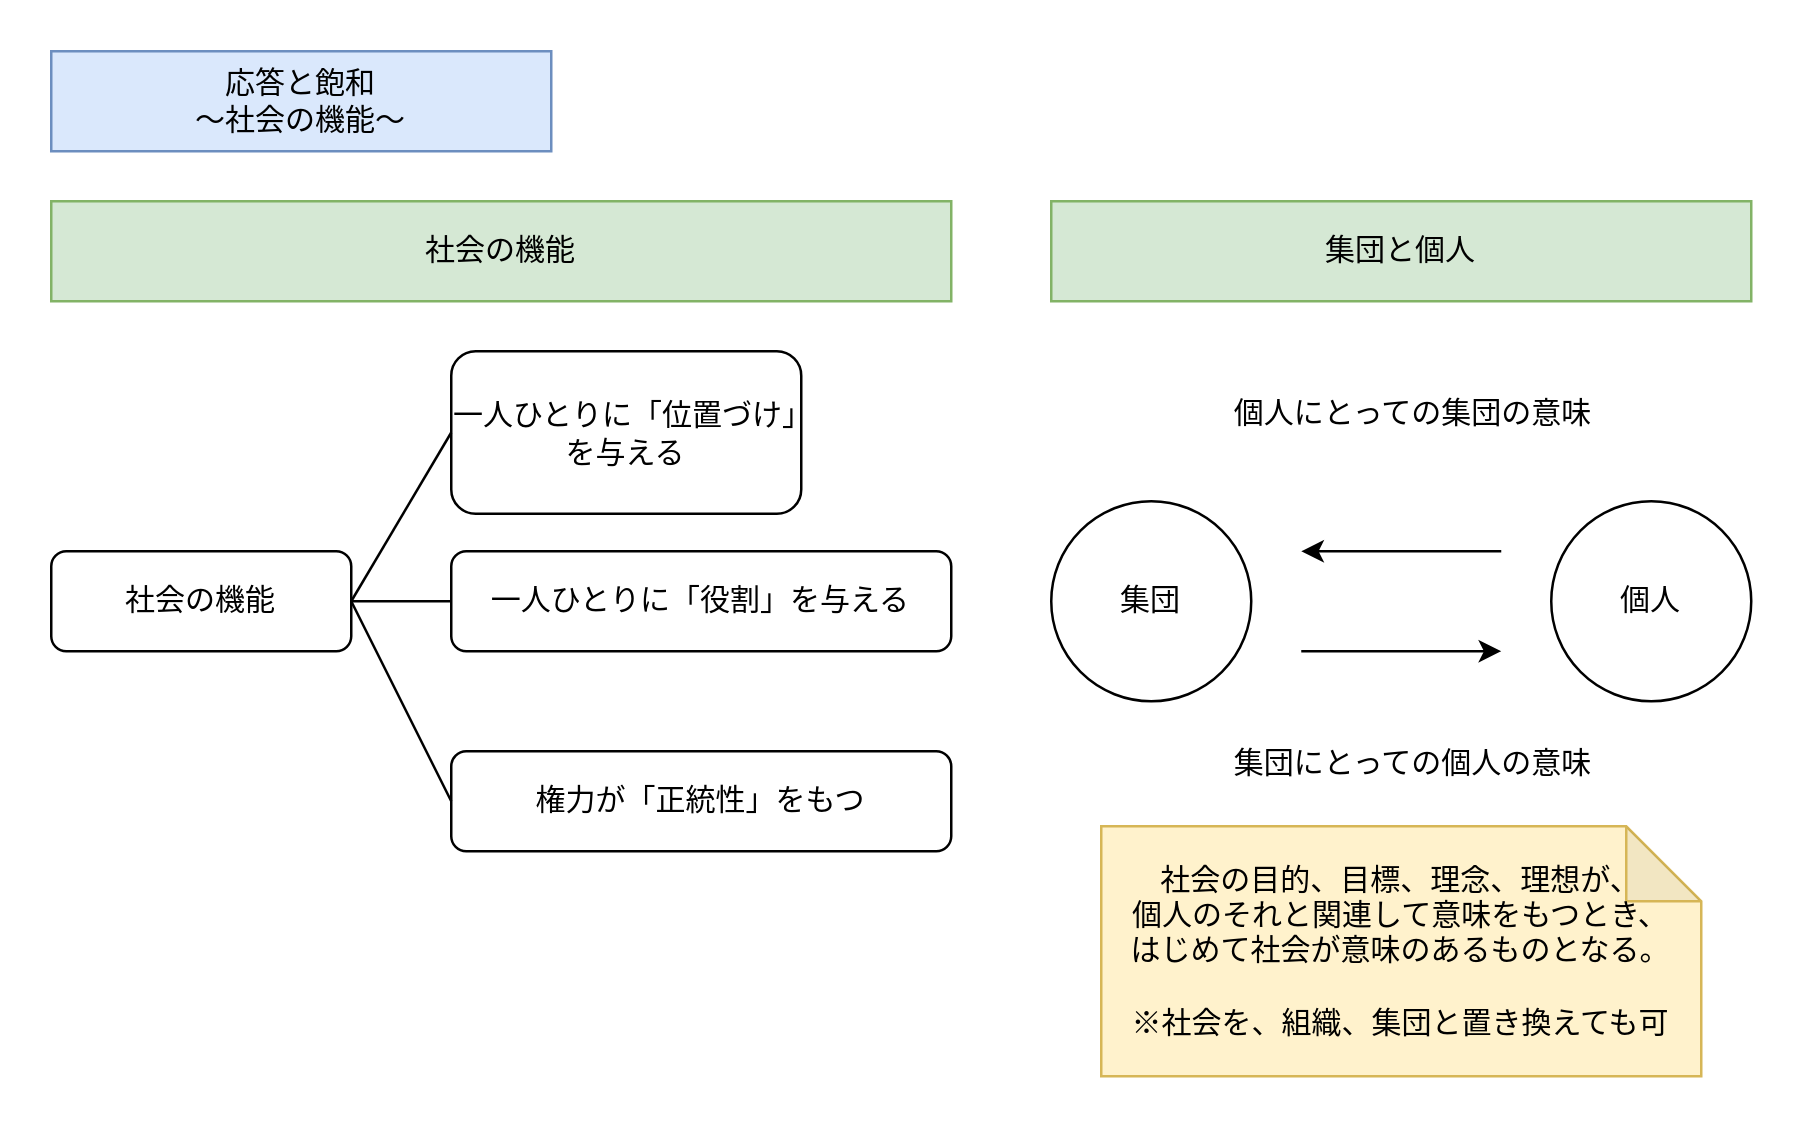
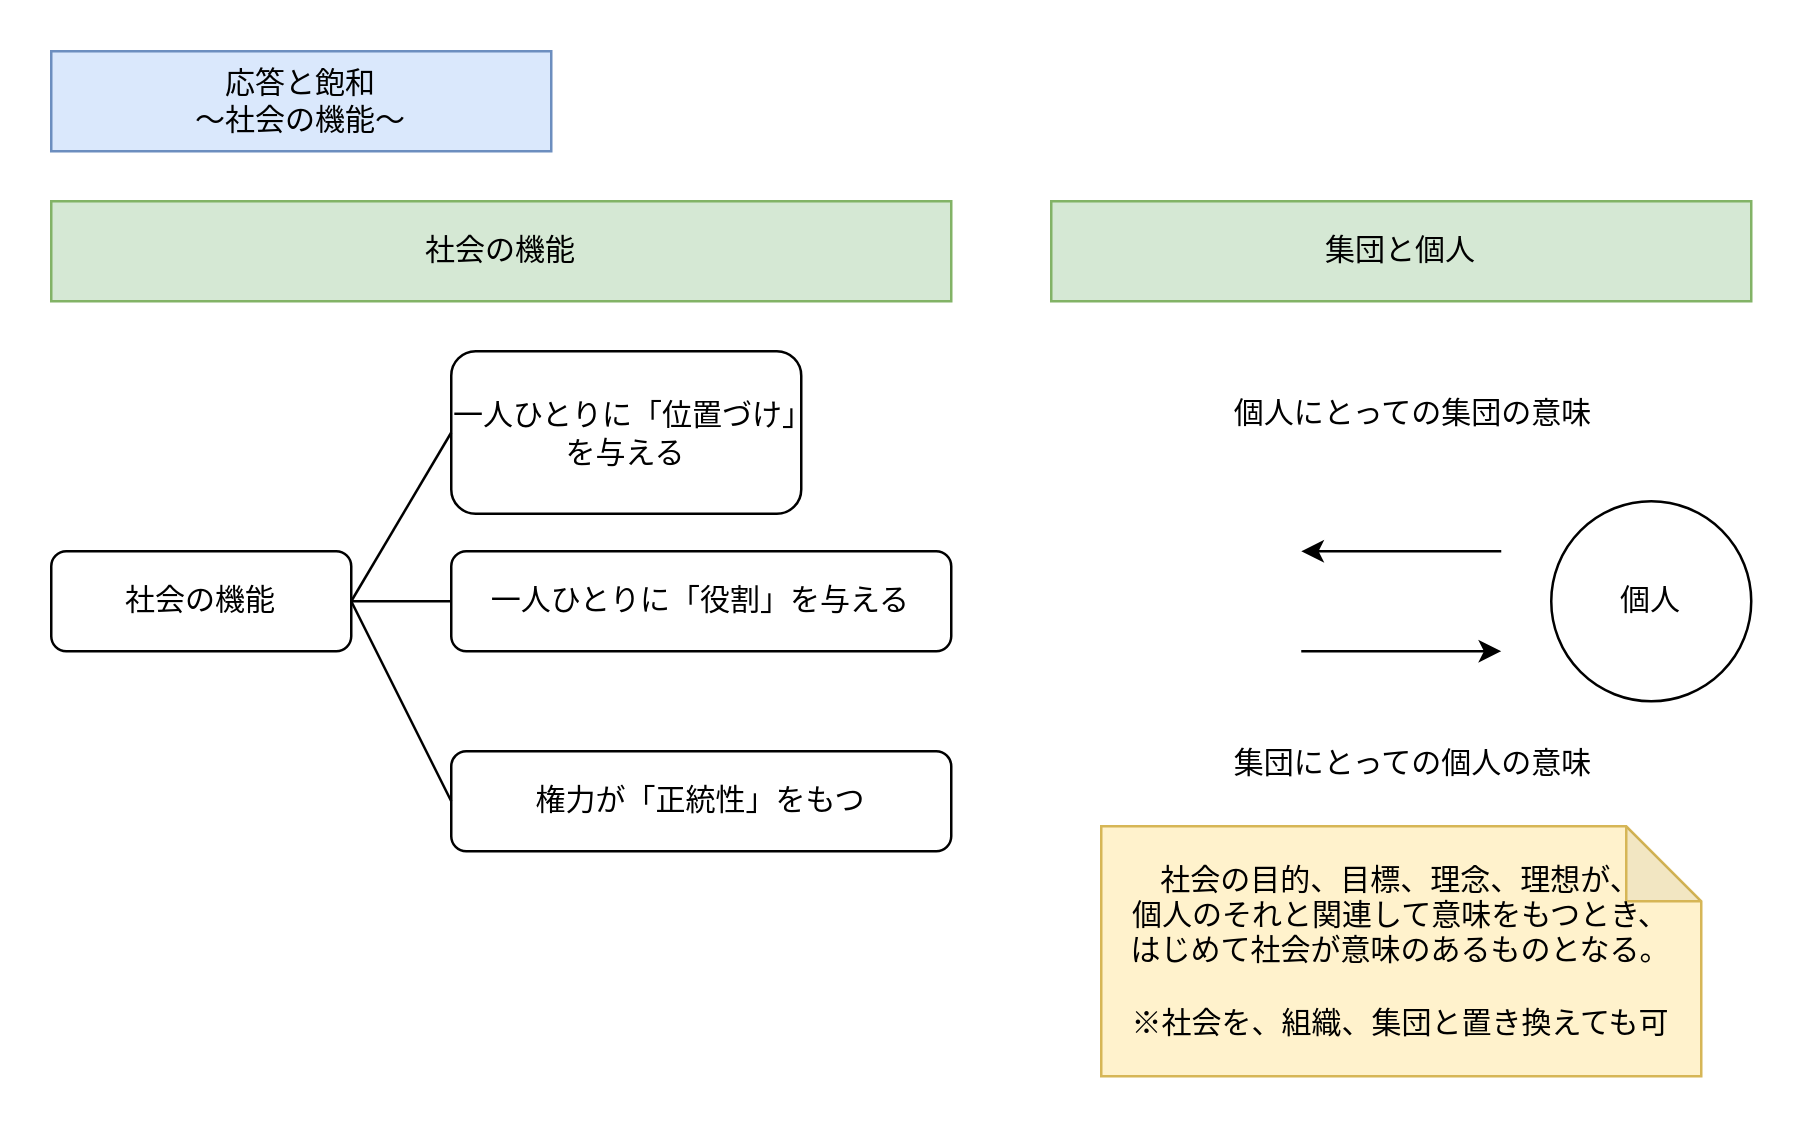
node "集団": removed
